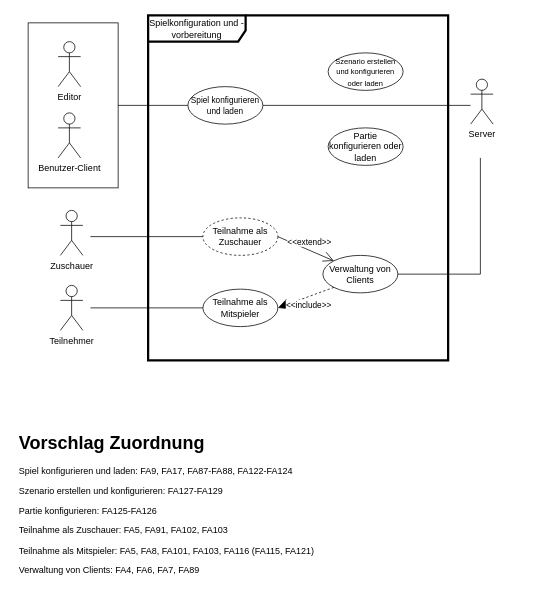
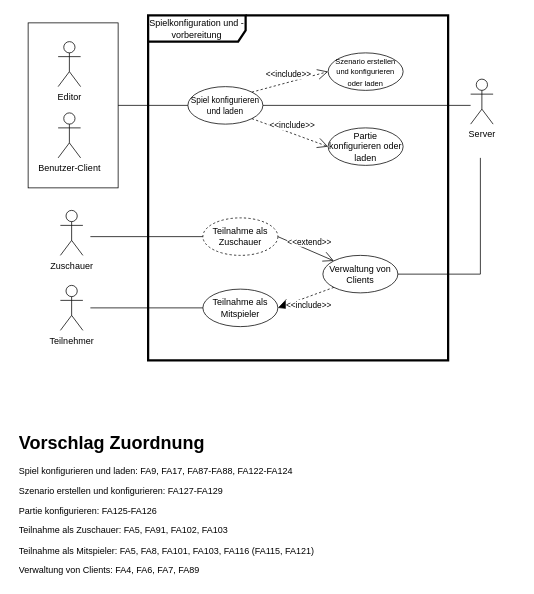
edge "Spiel konfigurieren und laden" -> "Szenario erstellen und konfigurieren oder laden": added, label "<<include>>"
edge "Spiel konfigurieren und laden" -> "Partie konfigurieren oder laden": added, label "<<include>>"
